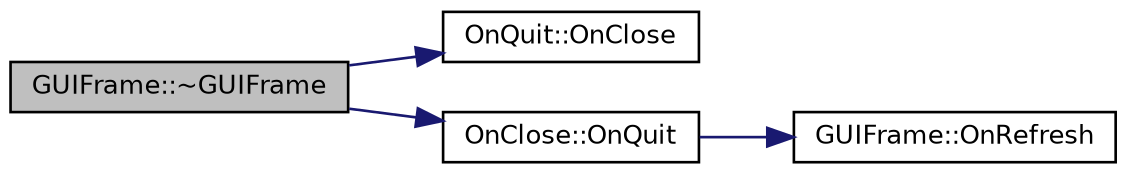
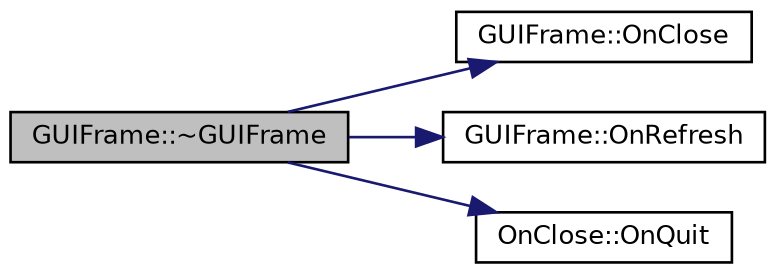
node "OnQuit::OnClose": label "OnQuit::OnClose" -> "GUIFrame::OnClose"
edge "OnClose::OnQuit" -> "GUIFrame::OnRefresh": now "GUIFrame::~GUIFrame" -> "GUIFrame::OnRefresh"
